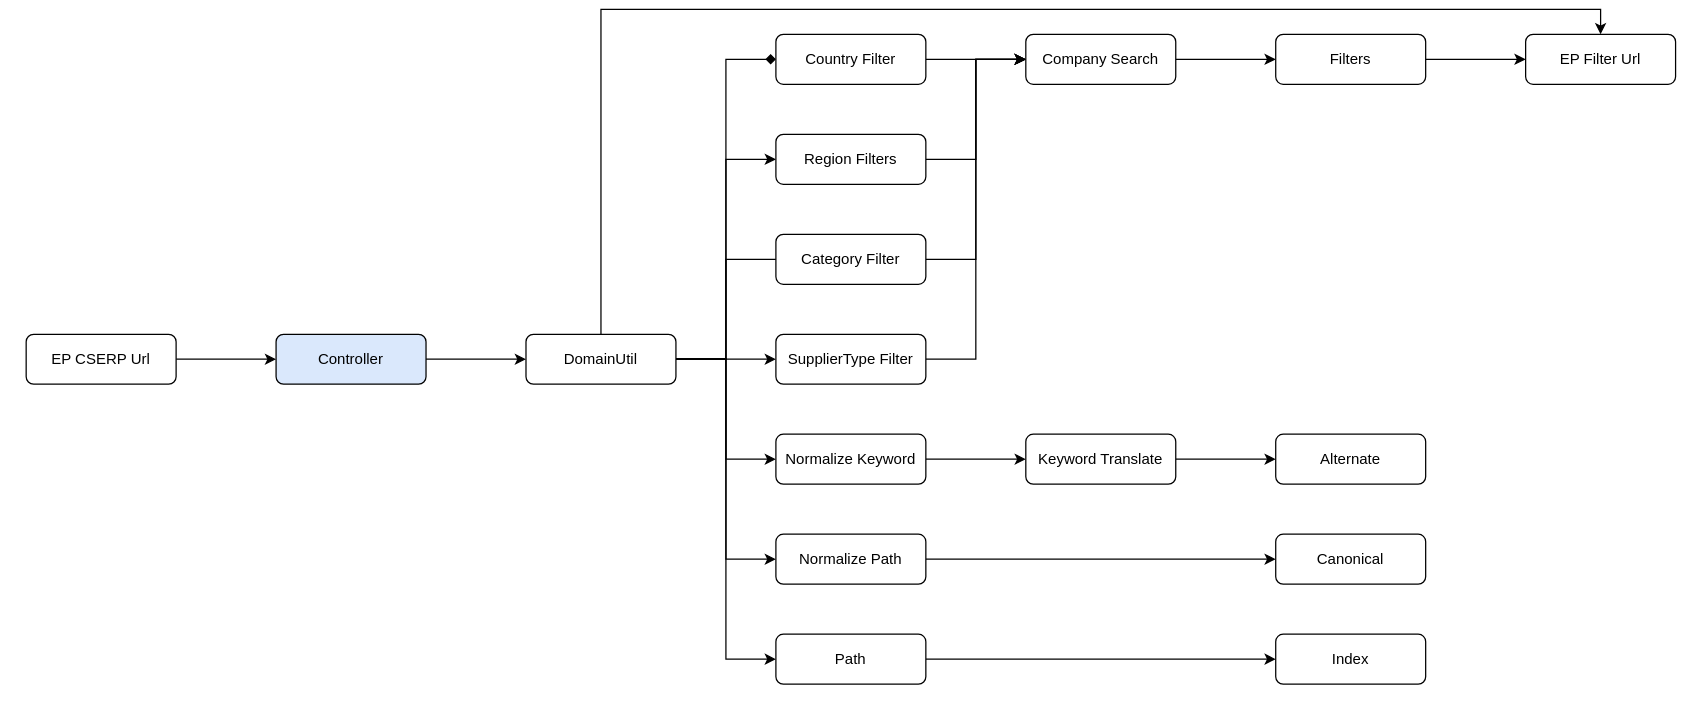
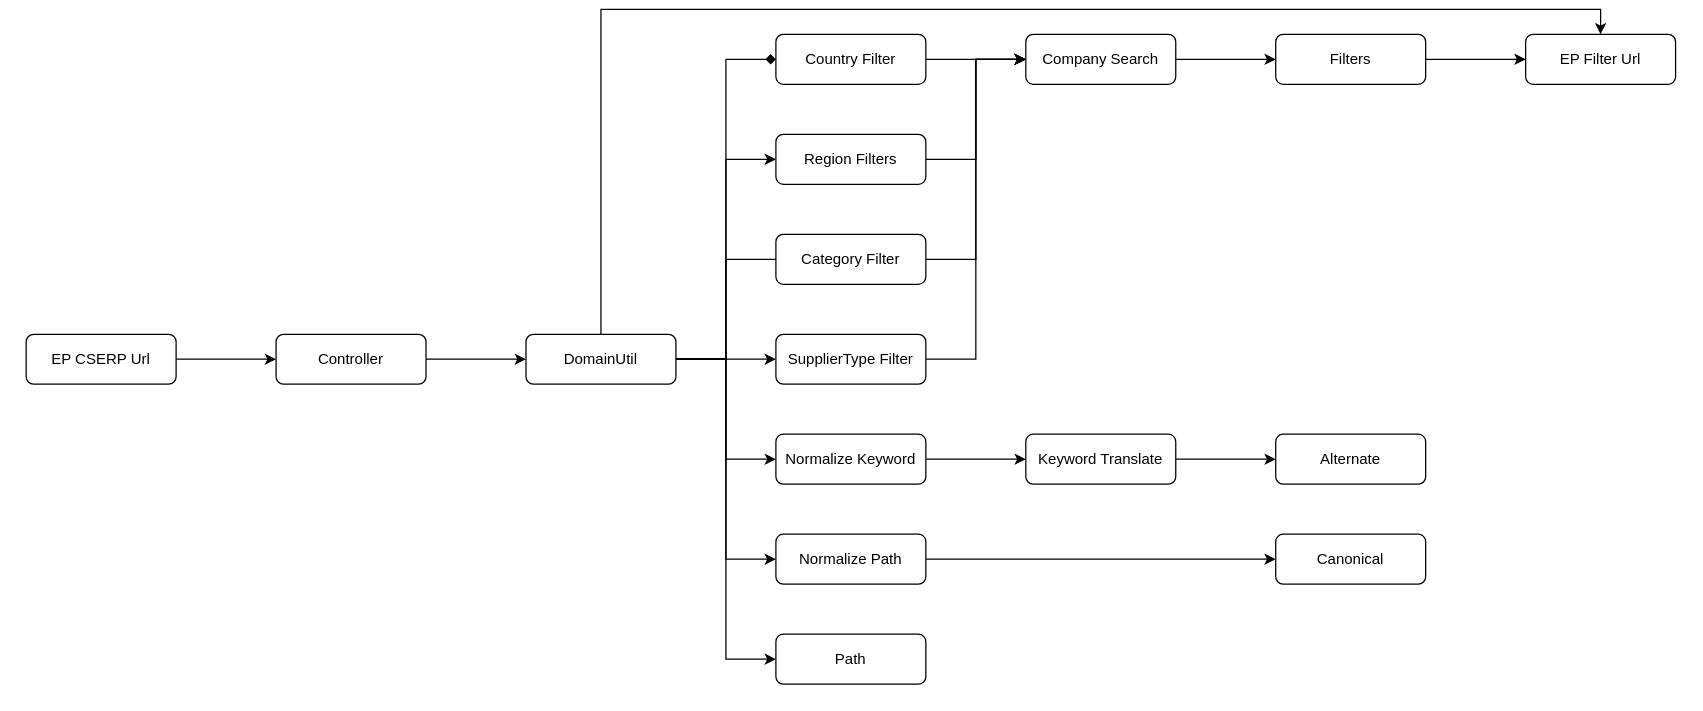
node "Controller": fillcolor #dae8fc -> #ffffff
edge "Path" -> "Index": removed
node "Index": removed
